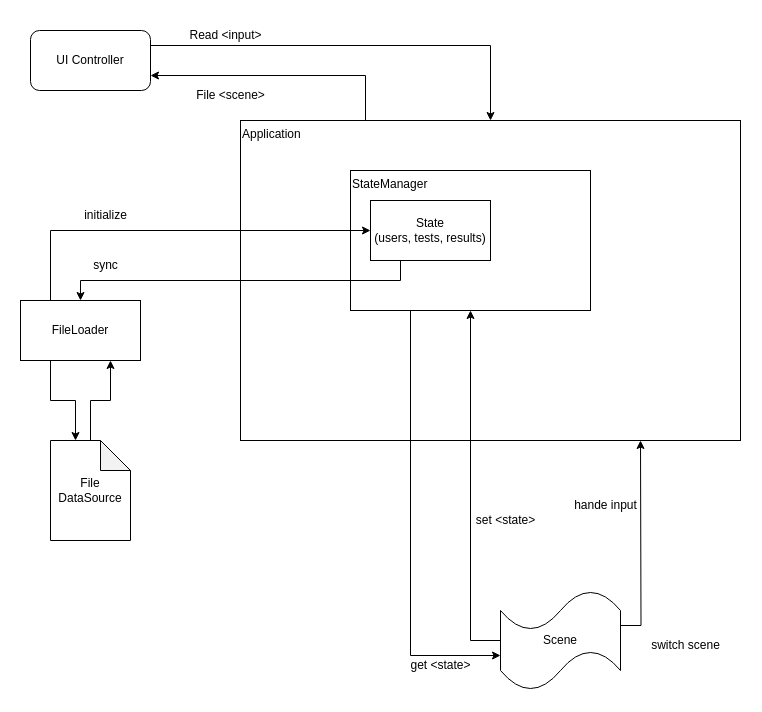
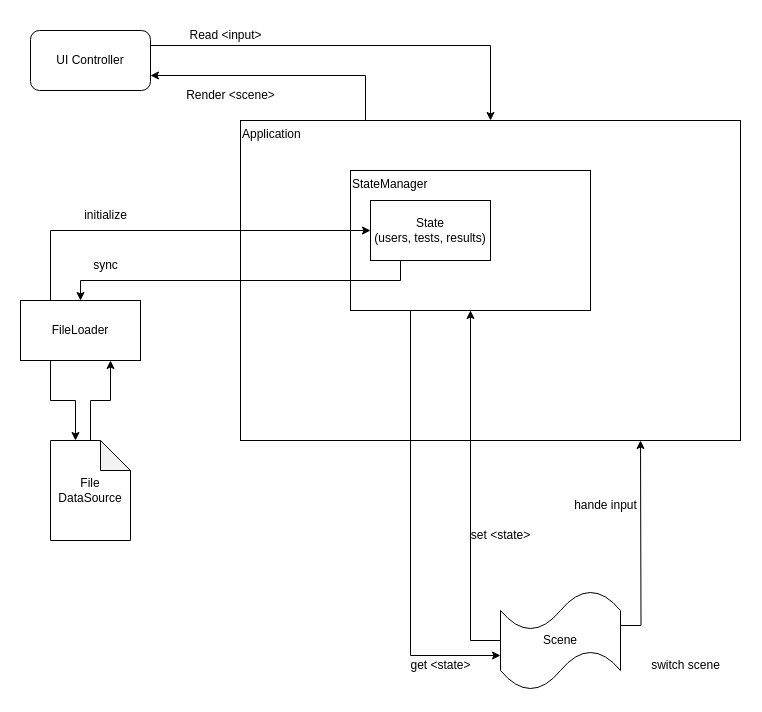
node "File <scene>": label "File <scene>" -> "Render <scene>"
node "set <state>": moved (506, 521) -> (501, 536)
node "switch scene": moved (686, 646) -> (686, 666)
